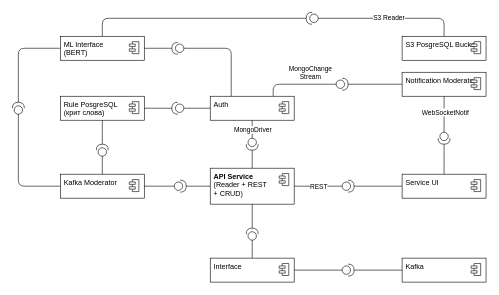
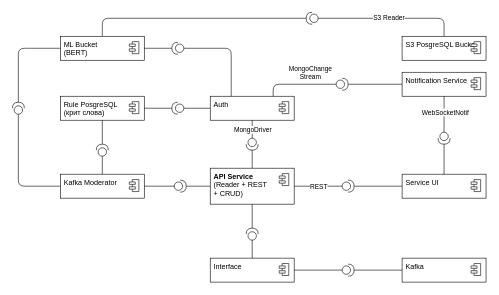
node "ML Interface (BERT)": label "ML Interface (BERT)" -> "ML Bucket (BERT)"
node "Notification Moderator": label "Notification Moderator" -> "Notification Service"
